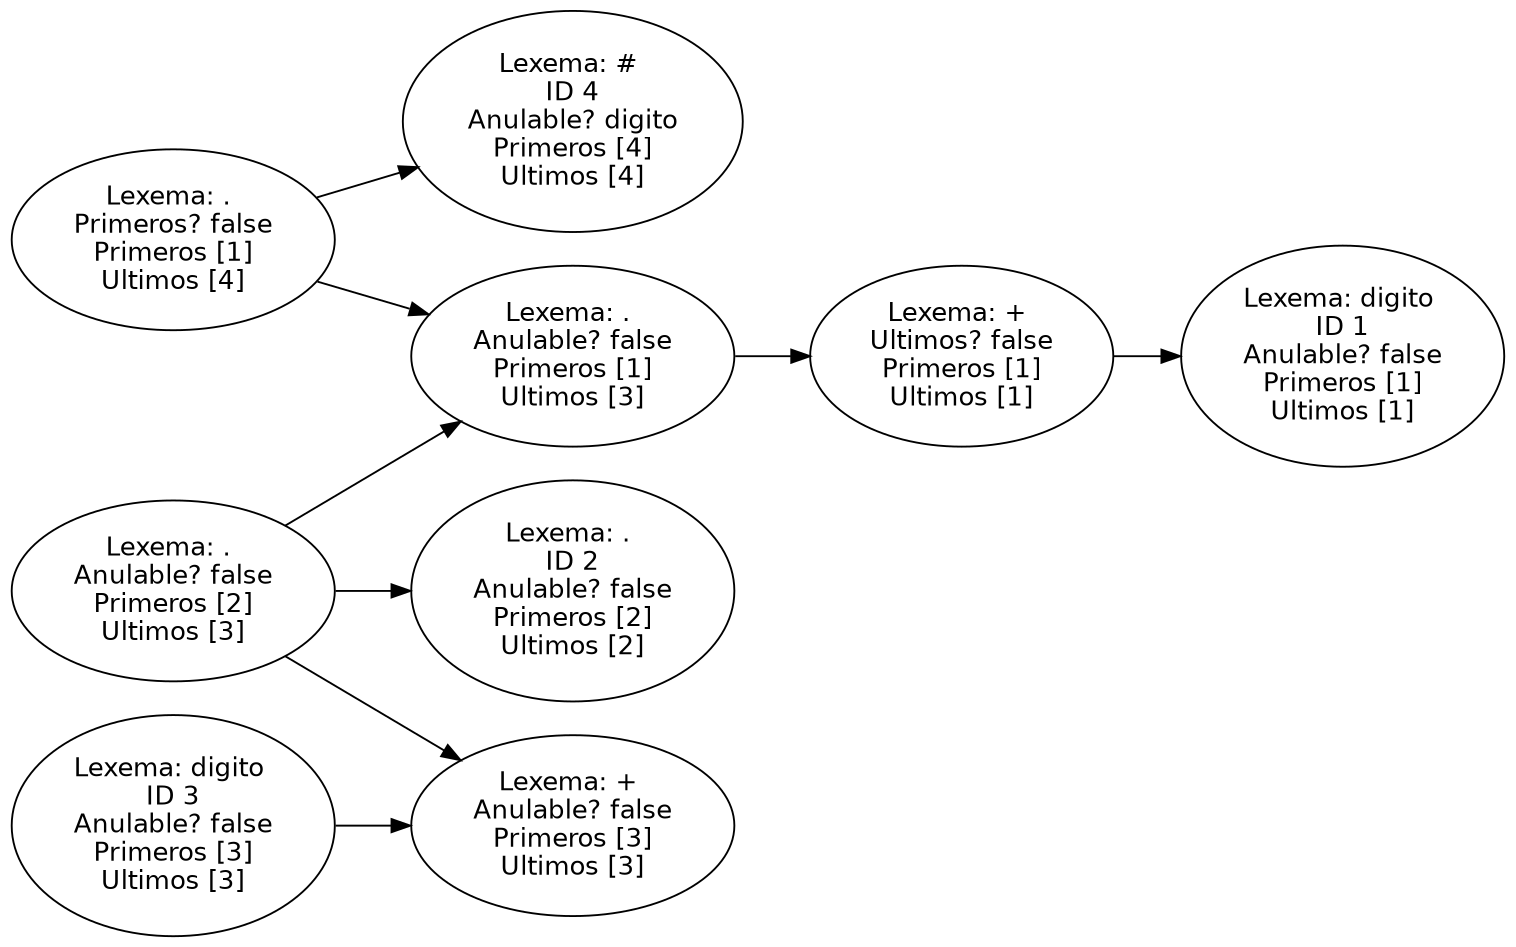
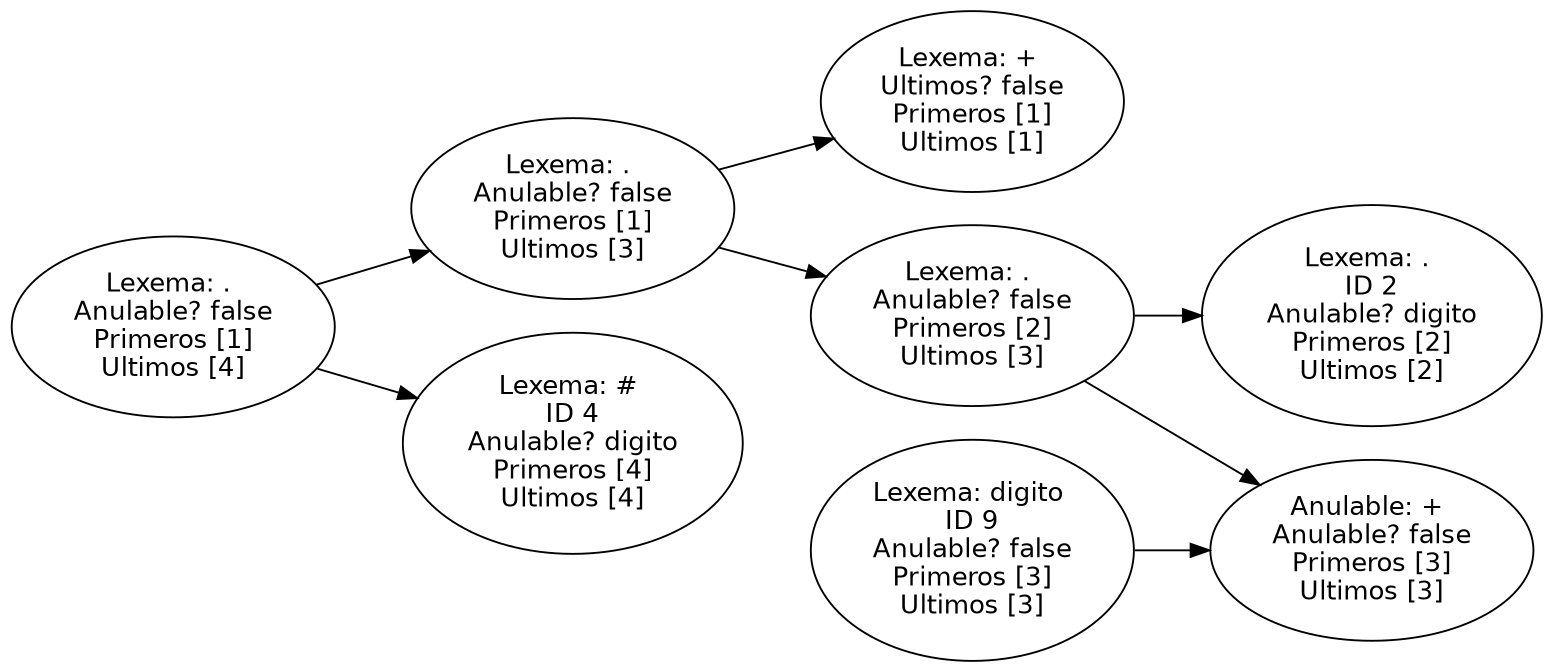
node "Lexema: . Primeros? false Primeros [1] Ultimos [4]": label "Lexema: . Primeros? false Primeros [1] Ultimos [4]" -> "Lexema: . Anulable? false Primeros [1] Ultimos [4]"
node "Lexema: digito ID 1 Anulable? false Primeros [1] Ultimos [1]": removed
edge "Lexema: . Anulable? false Primeros [2] Ultimos [3]" -> "Lexema: . Anulable? false Primeros [1] Ultimos [3]": reversed
node "Lexema: . ID 2 Anulable? false Primeros [2] Ultimos [2]": label "Lexema: . ID 2 Anulable? false Primeros [2] Ultimos [2]" -> "Lexema: . ID 2 Anulable? digito Primeros [2] Ultimos [2]"
node "Lexema: digito ID 3 Anulable? false Primeros [3] Ultimos [3]": label "Lexema: digito ID 3 Anulable? false Primeros [3] Ultimos [3]" -> "Lexema: digito ID 9 Anulable? false Primeros [3] Ultimos [3]"
node "Lexema: + Anulable? false Primeros [3] Ultimos [3]": label "Lexema: + Anulable? false Primeros [3] Ultimos [3]" -> "Anulable: + Anulable? false Primeros [3] Ultimos [3]"
